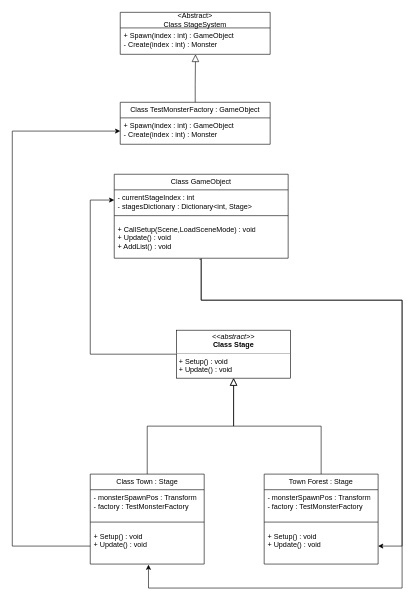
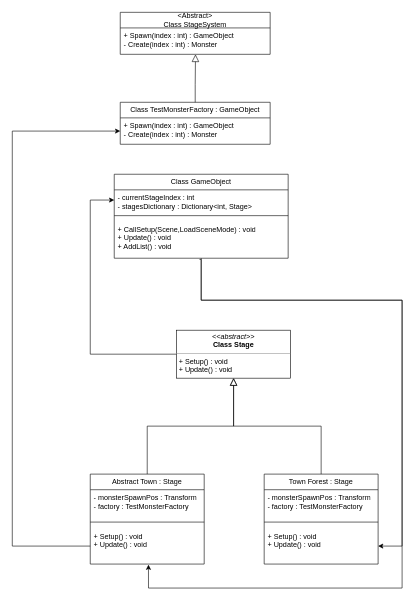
node "Class Town : Stage": label "Class Town : Stage" -> "Abstract Town : Stage"
